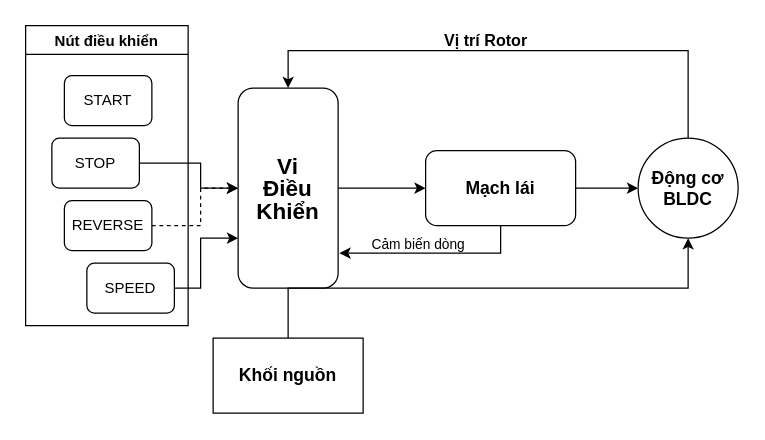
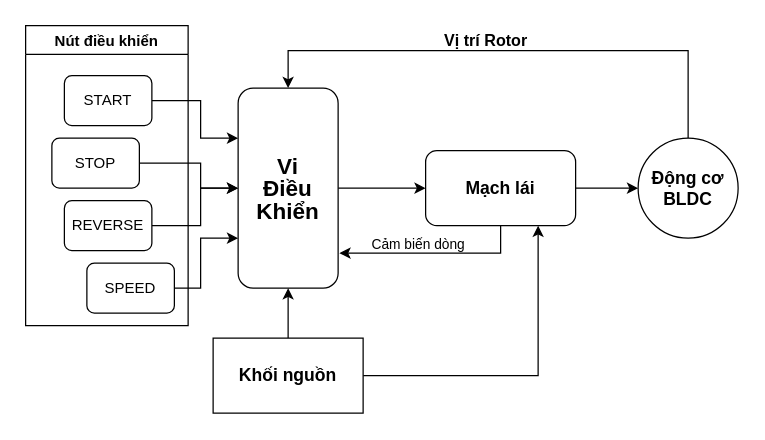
edge "START" -> "Vi Điều Khiển": added
edge "REVERSE" -> "Vi Điều Khiển": style dashed -> solid
edge "Khối nguồn" -> "Động cơ BLDC": now "Khối nguồn" -> "Vi Điều Khiển"
edge "Khối nguồn" -> "Mạch lái": added
